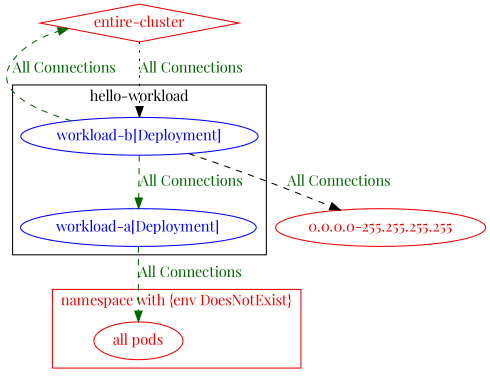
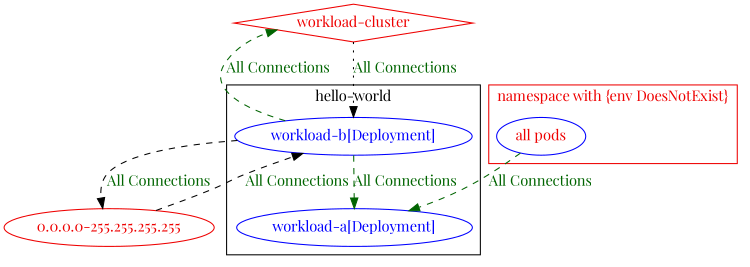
node "entire-cluster": label "entire-cluster" -> "workload-cluster"
cluster "hello-workload": label "hello-workload" -> "hello-world"
edge "0.0.0.0-255.255.255.255" -> "workload-b[Deployment]": added, label "All Connections"
edge "workload-a[Deployment]" -> "all pods": reversed
node "all pods": color red2 -> blue
